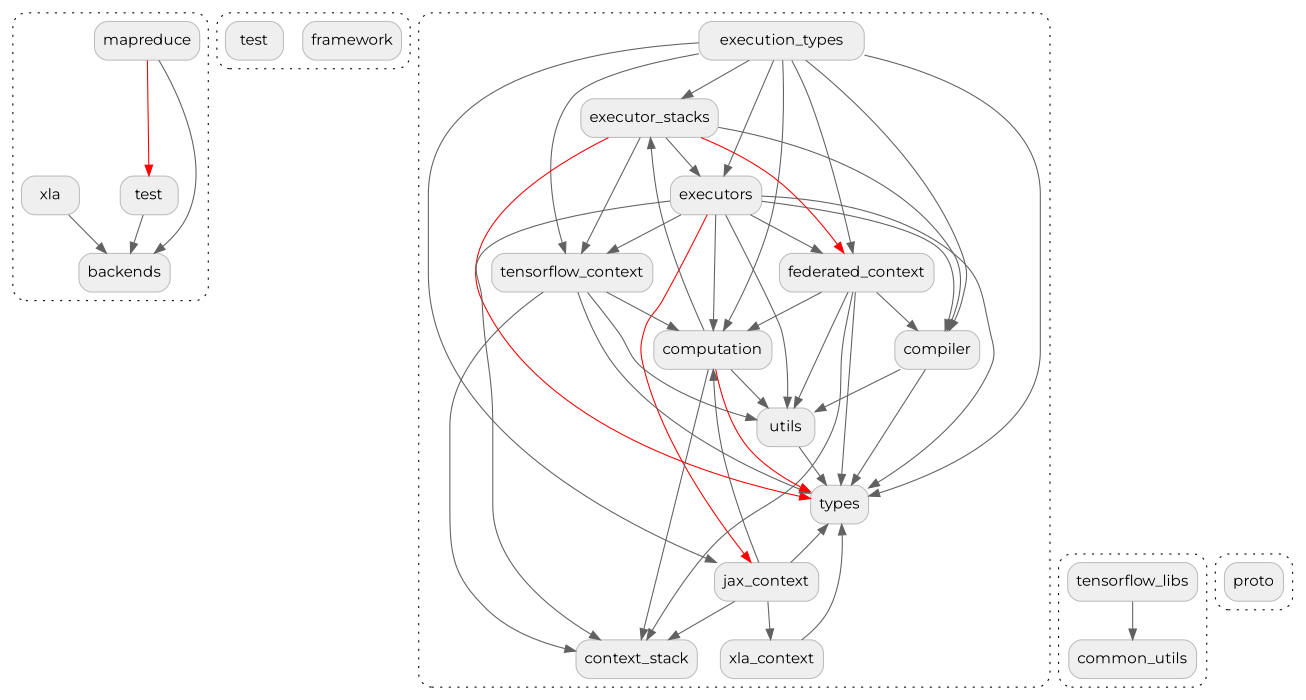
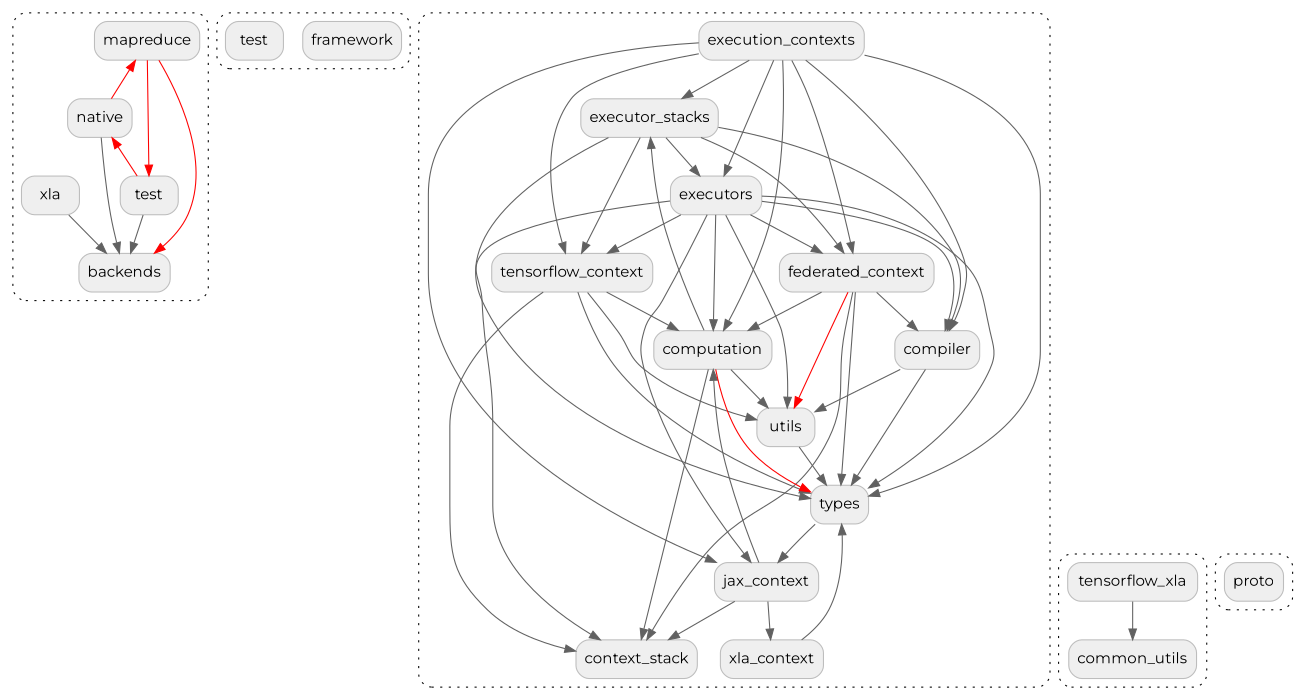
node "execution_types": label "execution_types" -> "execution_contexts"
node "native": added
edge "mapreduce" -> "backends": color #616161 -> #ff0000
edge "executor_stacks" -> "federated_context": color #ff0000 -> #616161
edge "federated_context" -> "utils": color #616161 -> #ff0000
edge "executor_stacks" -> "types": color #ff0000 -> #616161
edge "executors" -> "jax_context": color #ff0000 -> #616161
edge "jax_context" -> "types": reversed
node "tensorflow_libs": label "tensorflow_libs" -> "tensorflow_xla"
